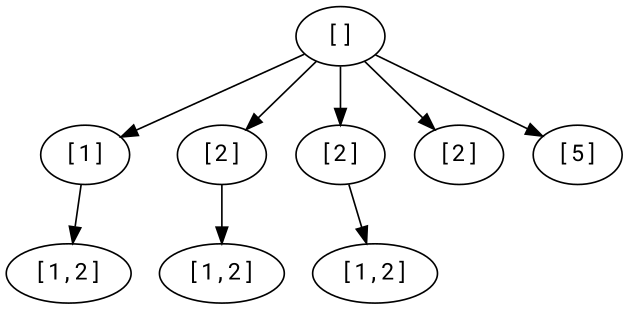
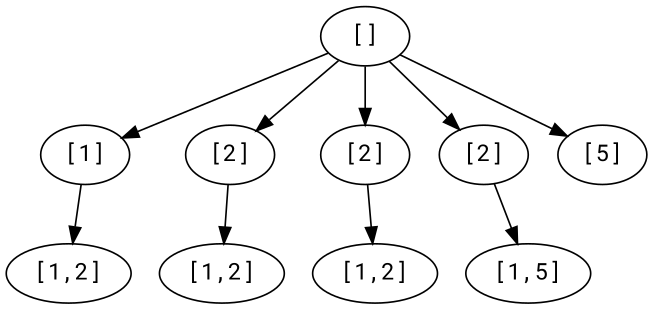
node "[1,5]": added
